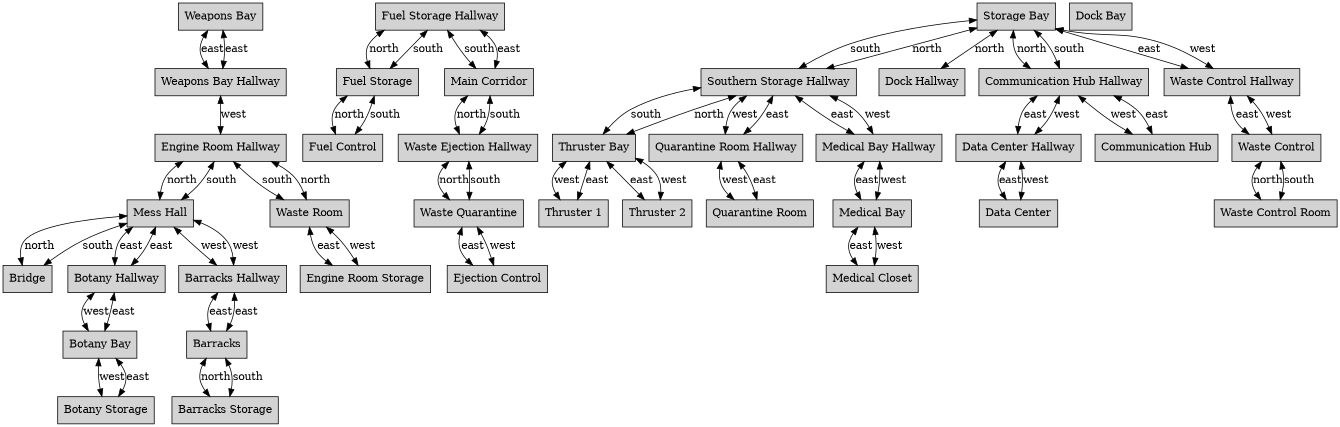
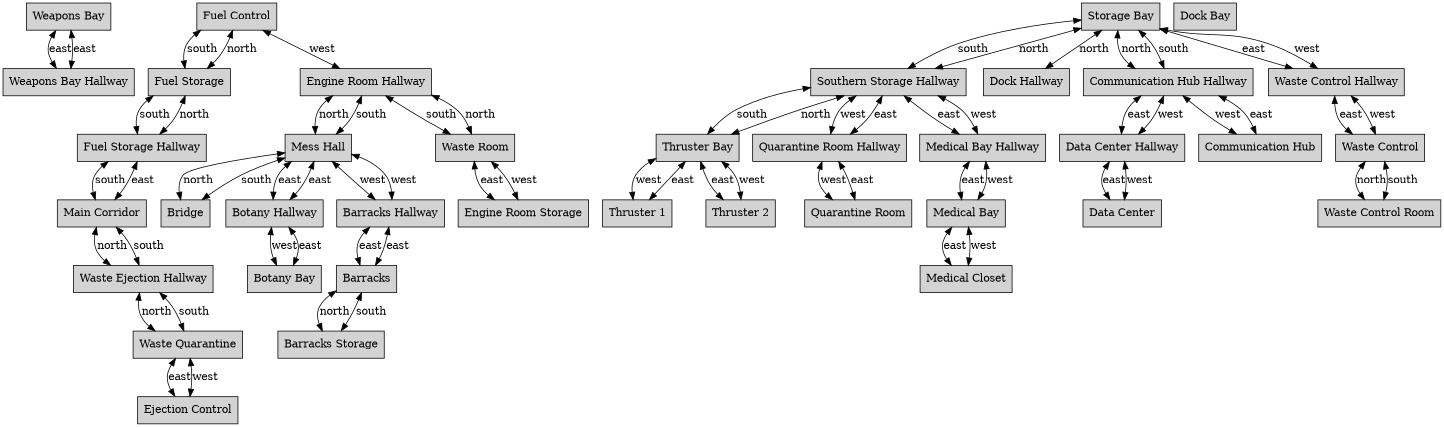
edge "Weapons Bay Hallway" -- "Engine Room Hallway": now "Fuel Control" -- "Engine Room Hallway"
node "Botany Storage": removed
